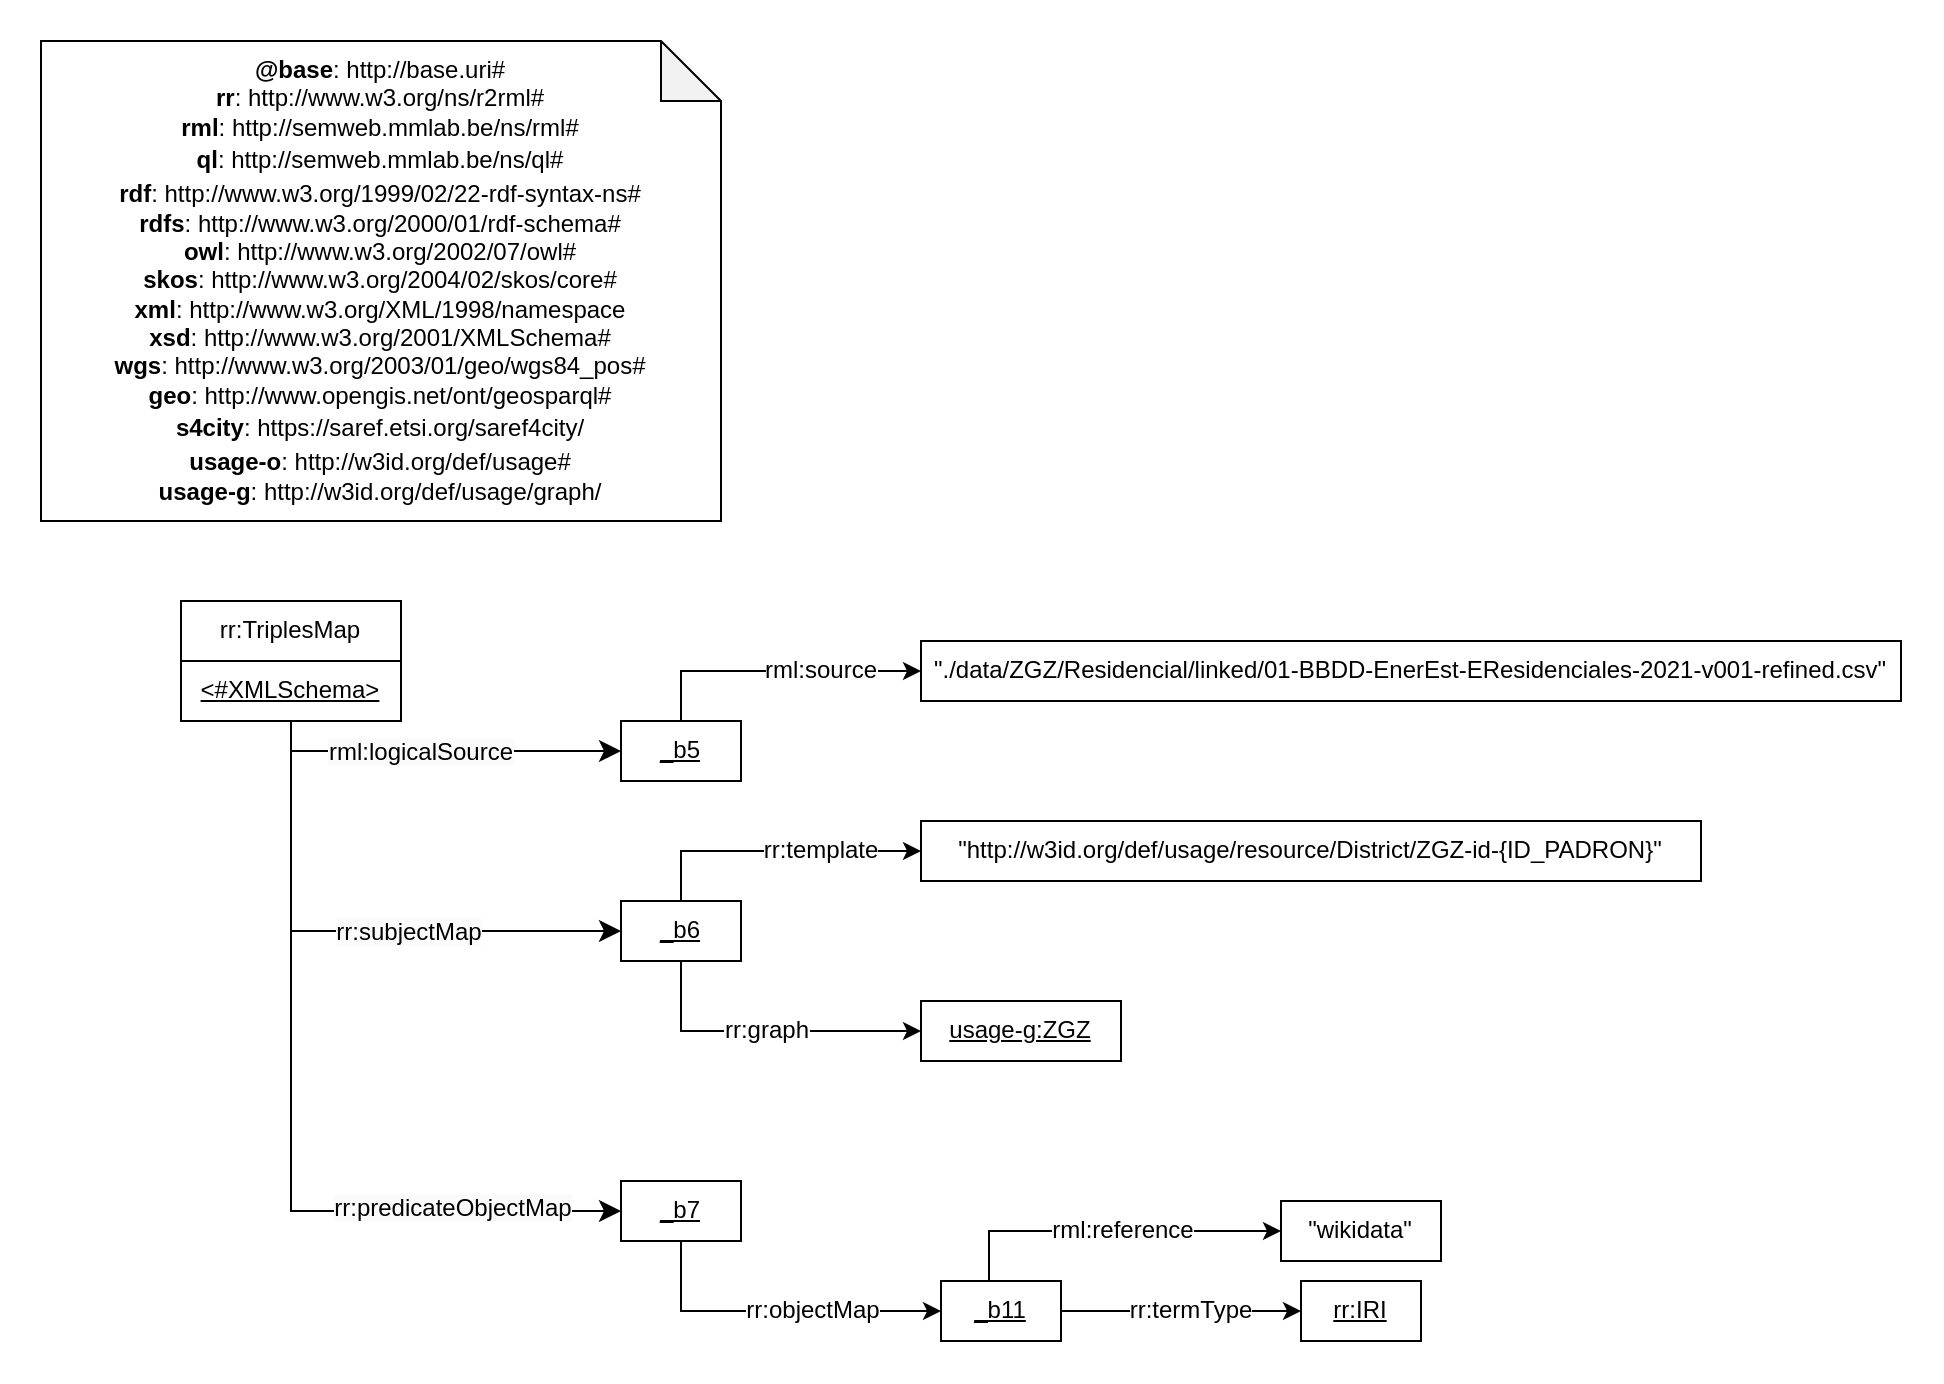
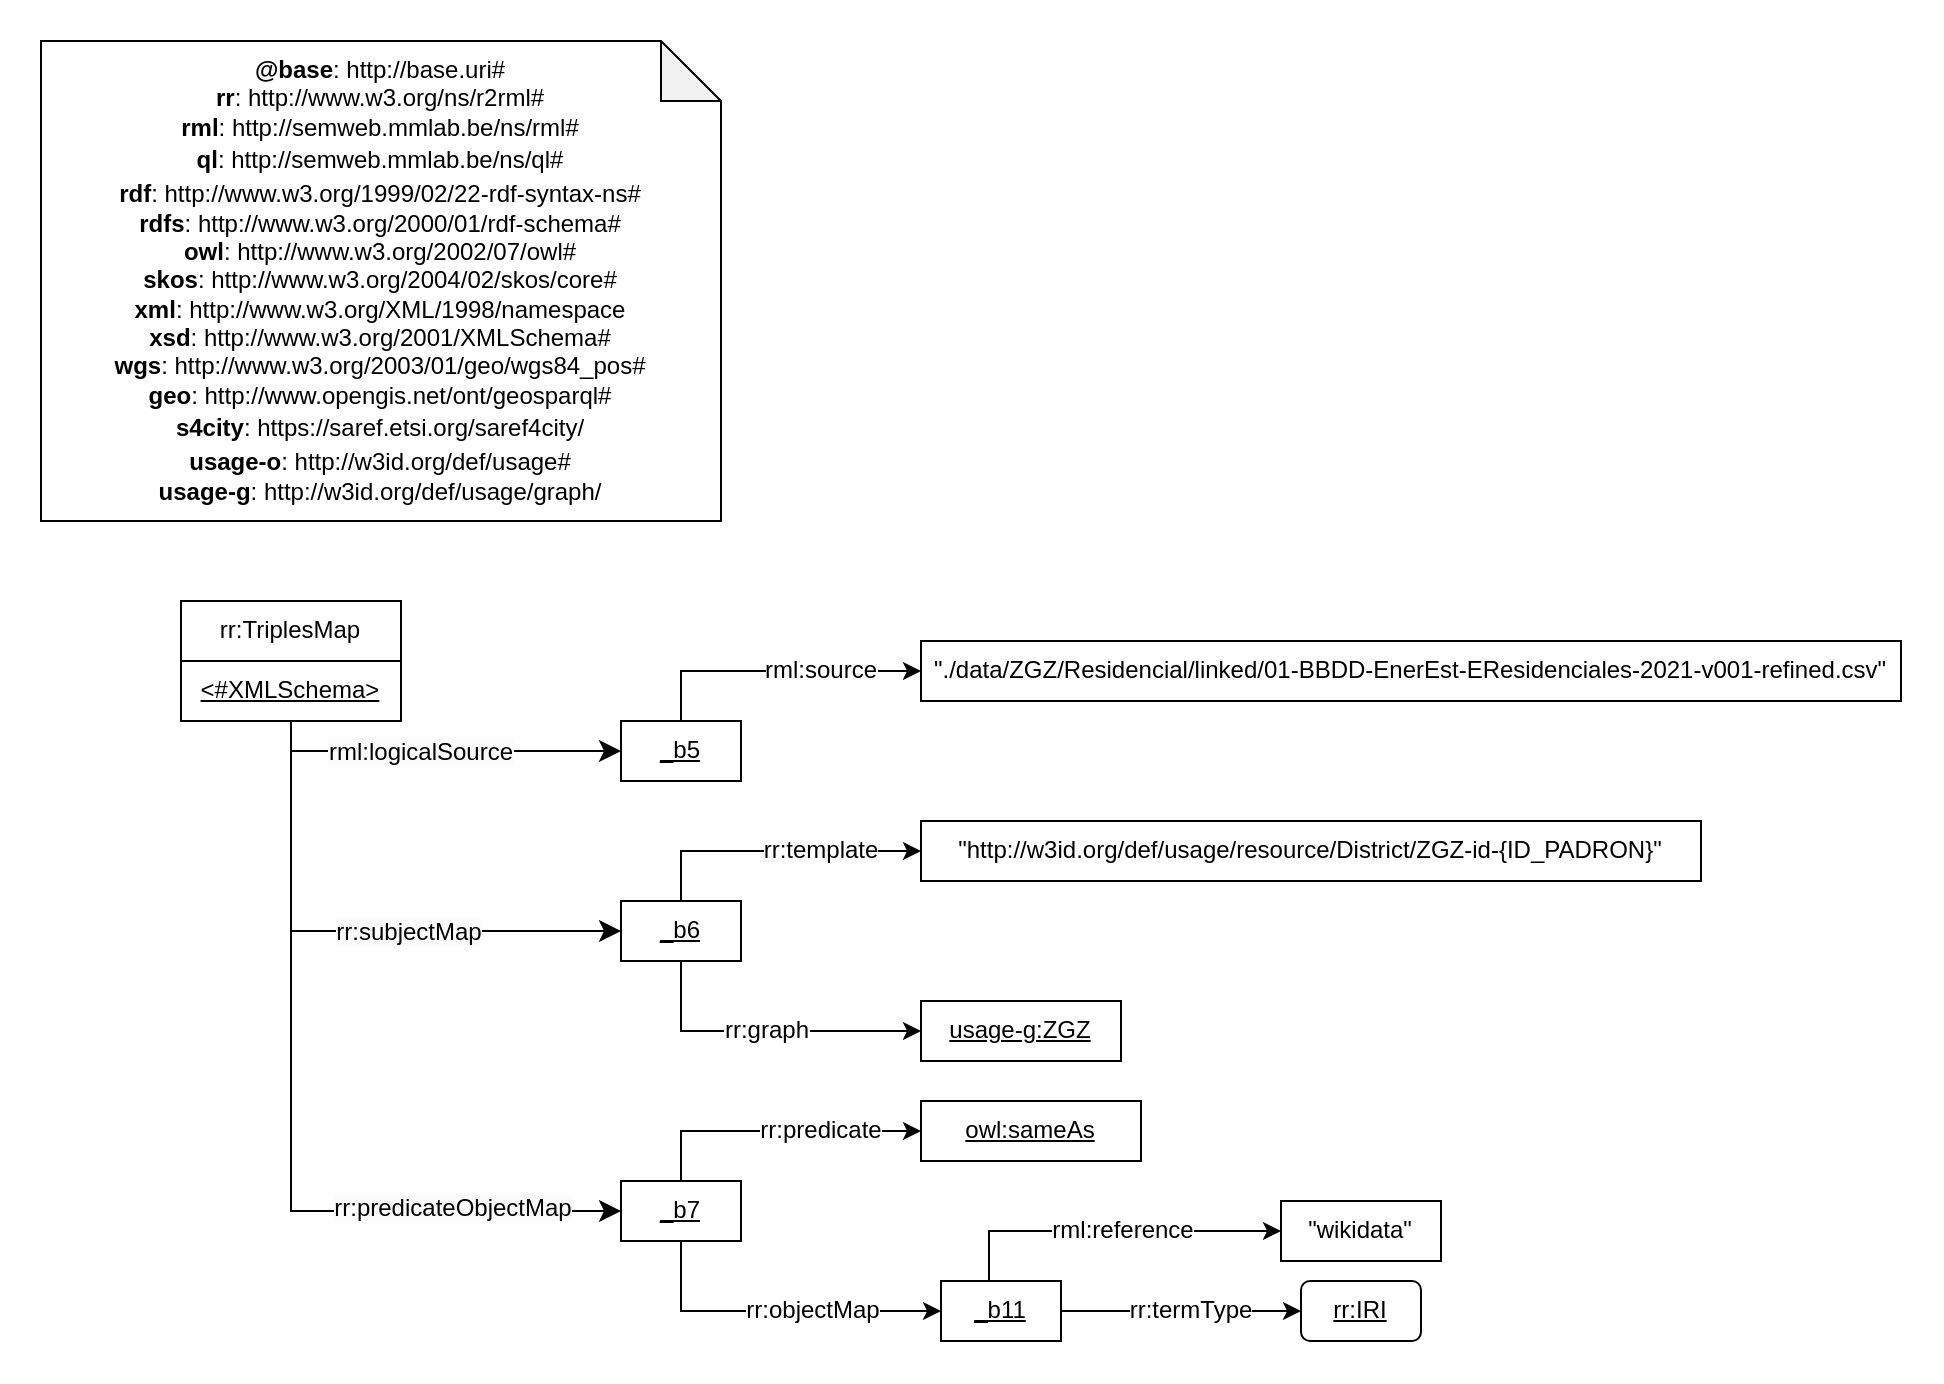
edge "_b7" -> "owl:sameAs": added, label "rr:predicate"
node "owl:sameAs": added
node "rr:IRI": shape rectangle -> rounded rectangle
